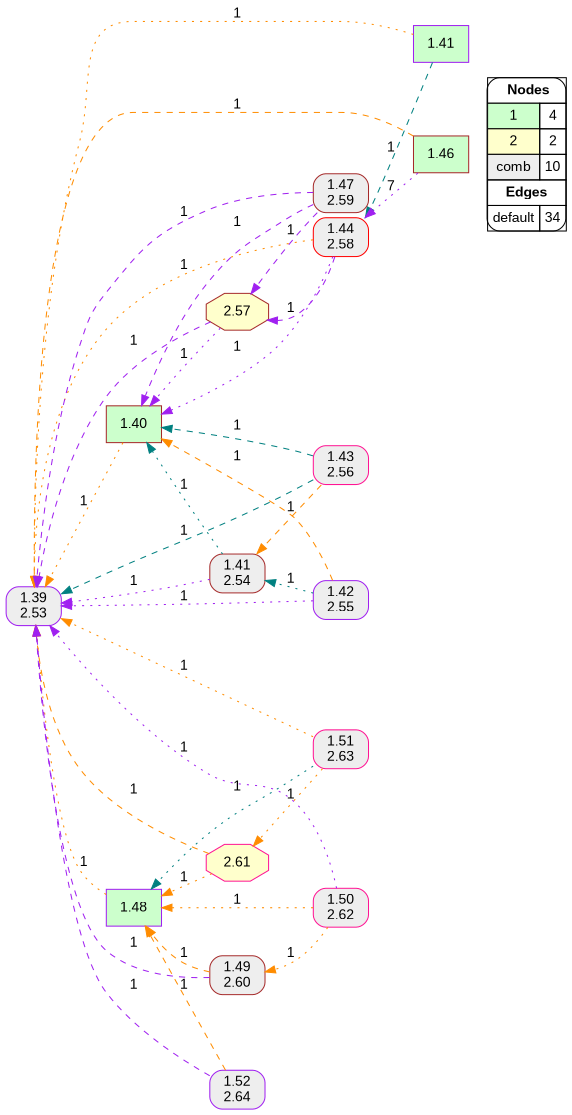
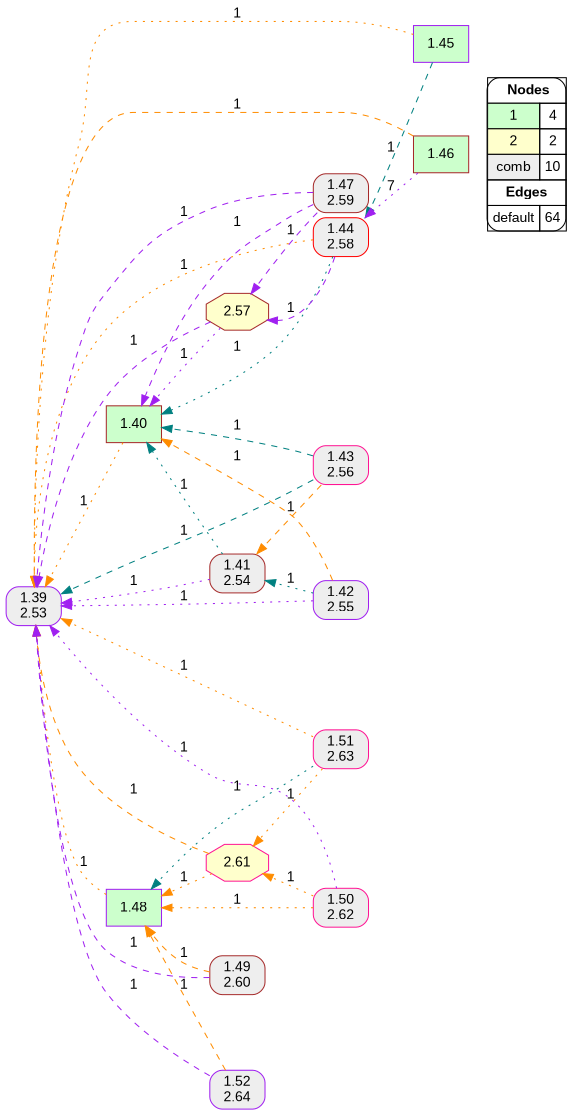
node "1.41": label "1.41" -> "1.45"
node "Nodes": text "34" -> "64"
edge "1.44 2.58" -> "1.40": color purple -> teal
edge "1.50 2.62" -> "1.49 2.60": now "1.50 2.62" -> "2.61"
